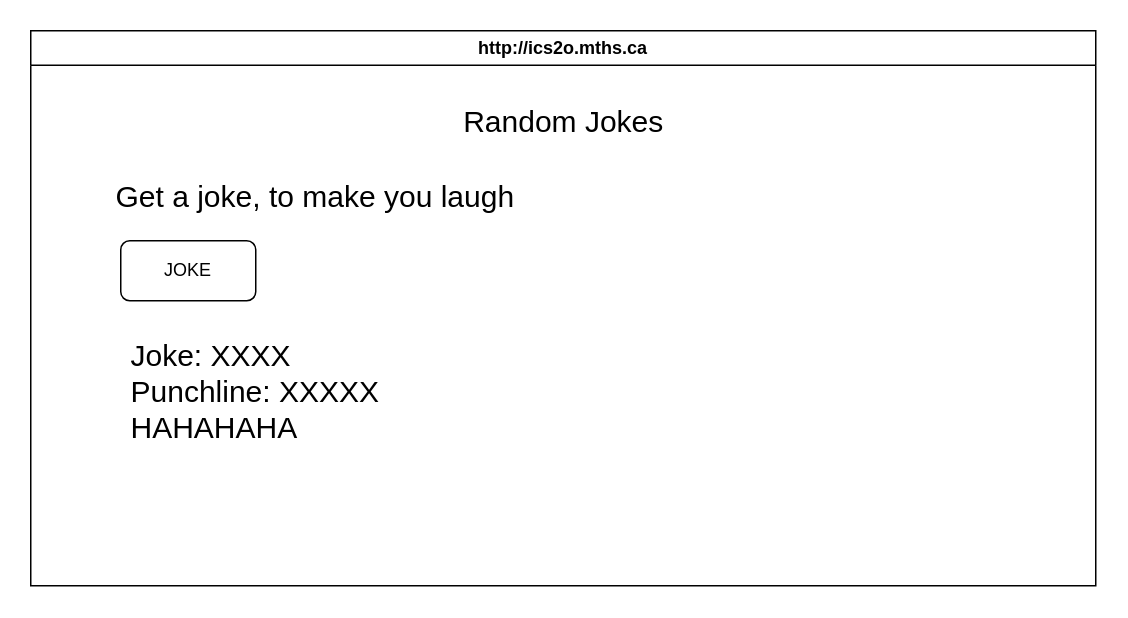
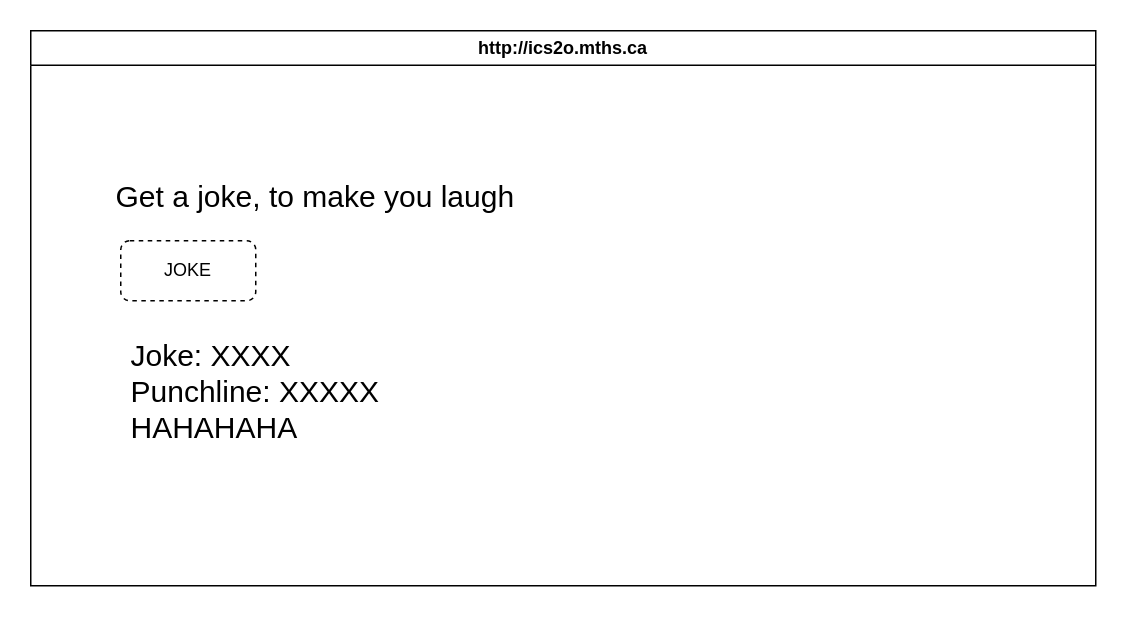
node "Random Jokes": removed
node "JOKE": style solid -> dashed
